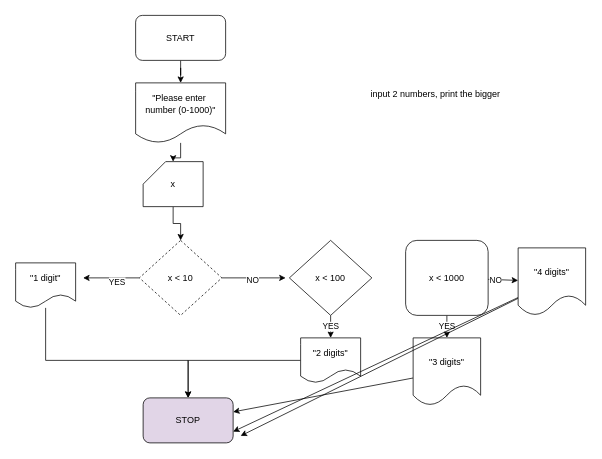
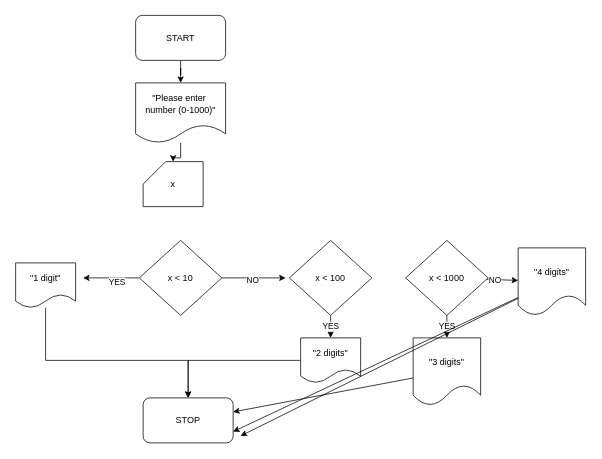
node "input 2 numbers, print the bigger": removed
edge "x" -> "x < 10": removed
node "x < 10": style dashed -> solid
node "x < 1000": shape rounded rectangle -> diamond
node "STOP": fillcolor #e1d5e7 -> #ffffff
